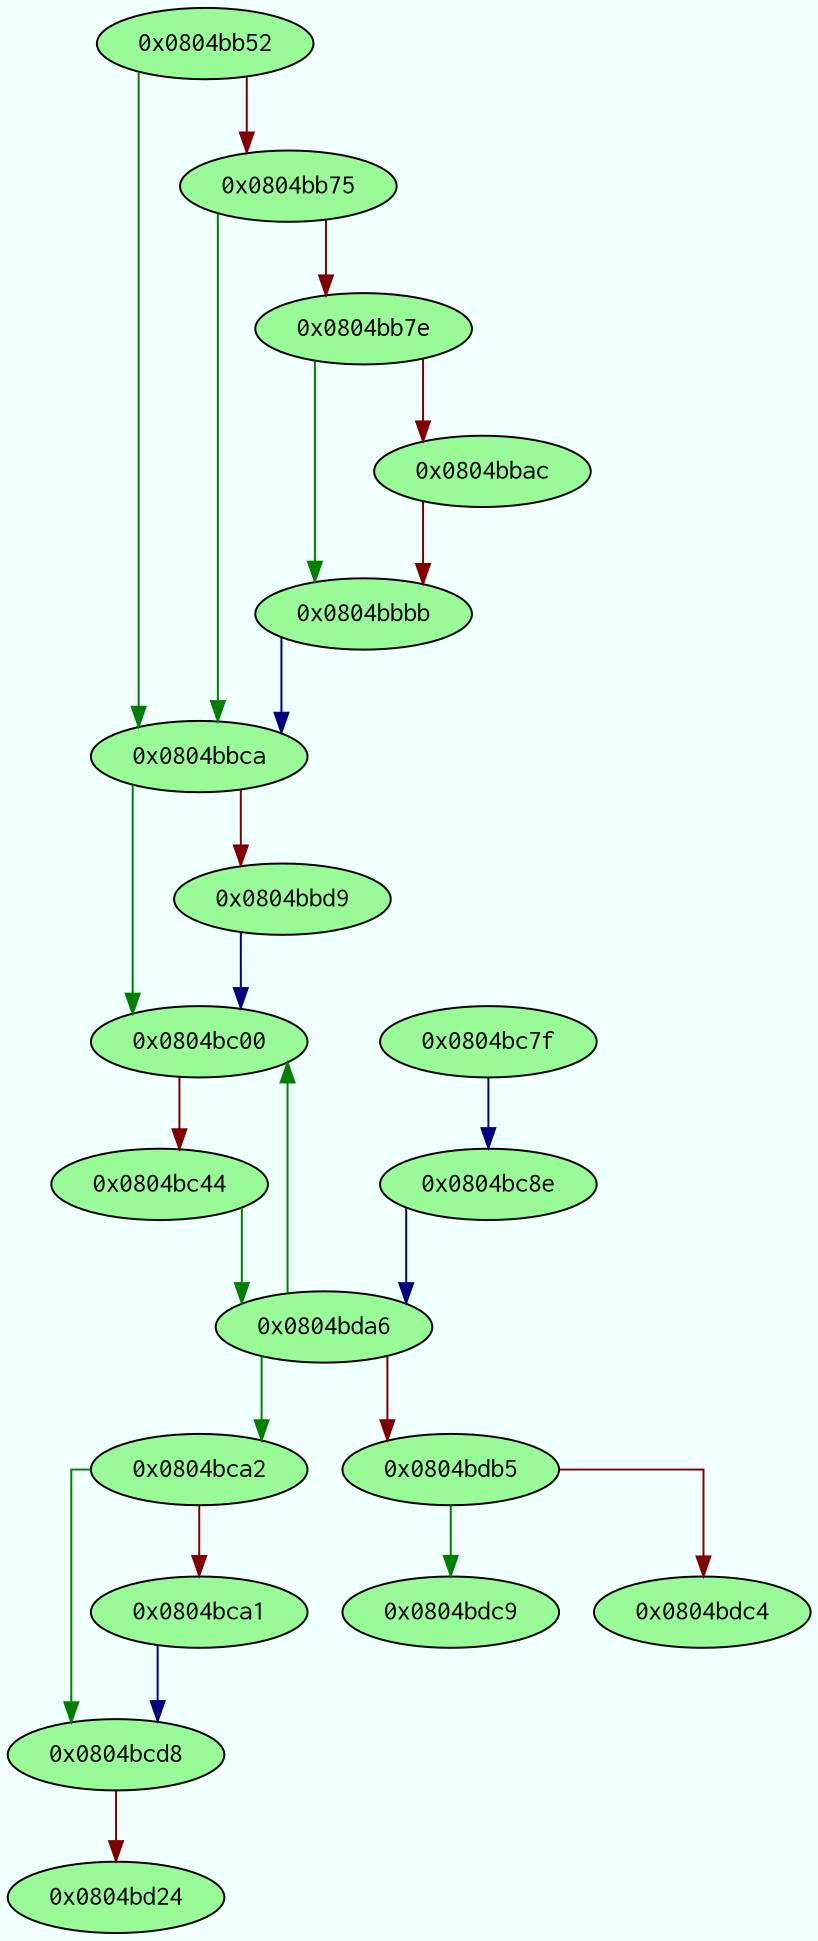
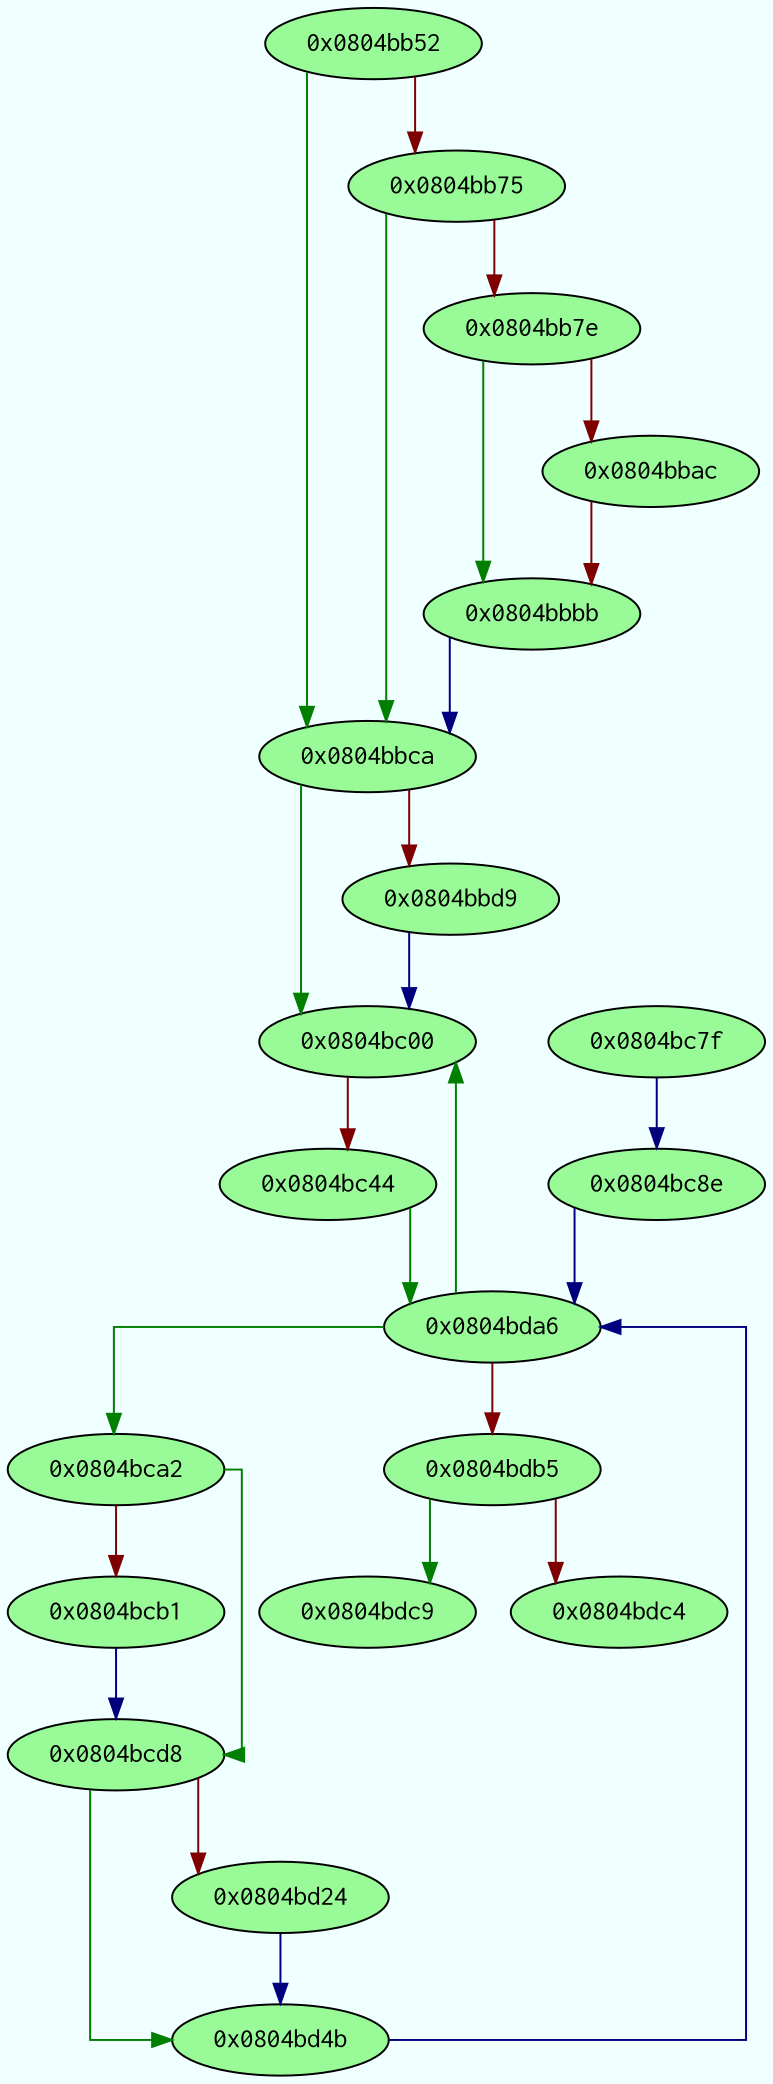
node "0x0804bca1": label "0x0804bca1" -> "0x0804bcb1"
node "0x0804bd4b": added
